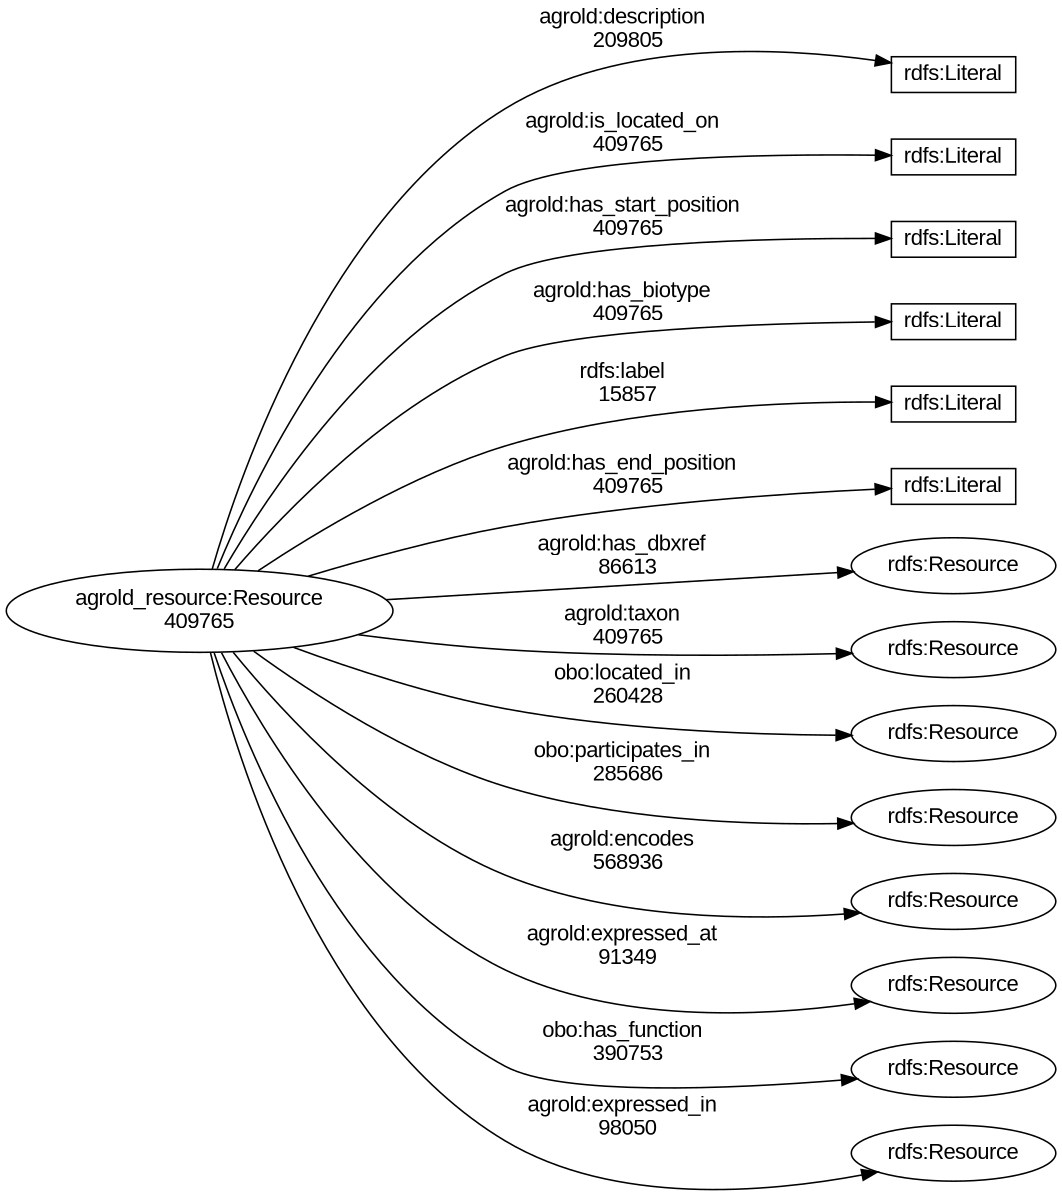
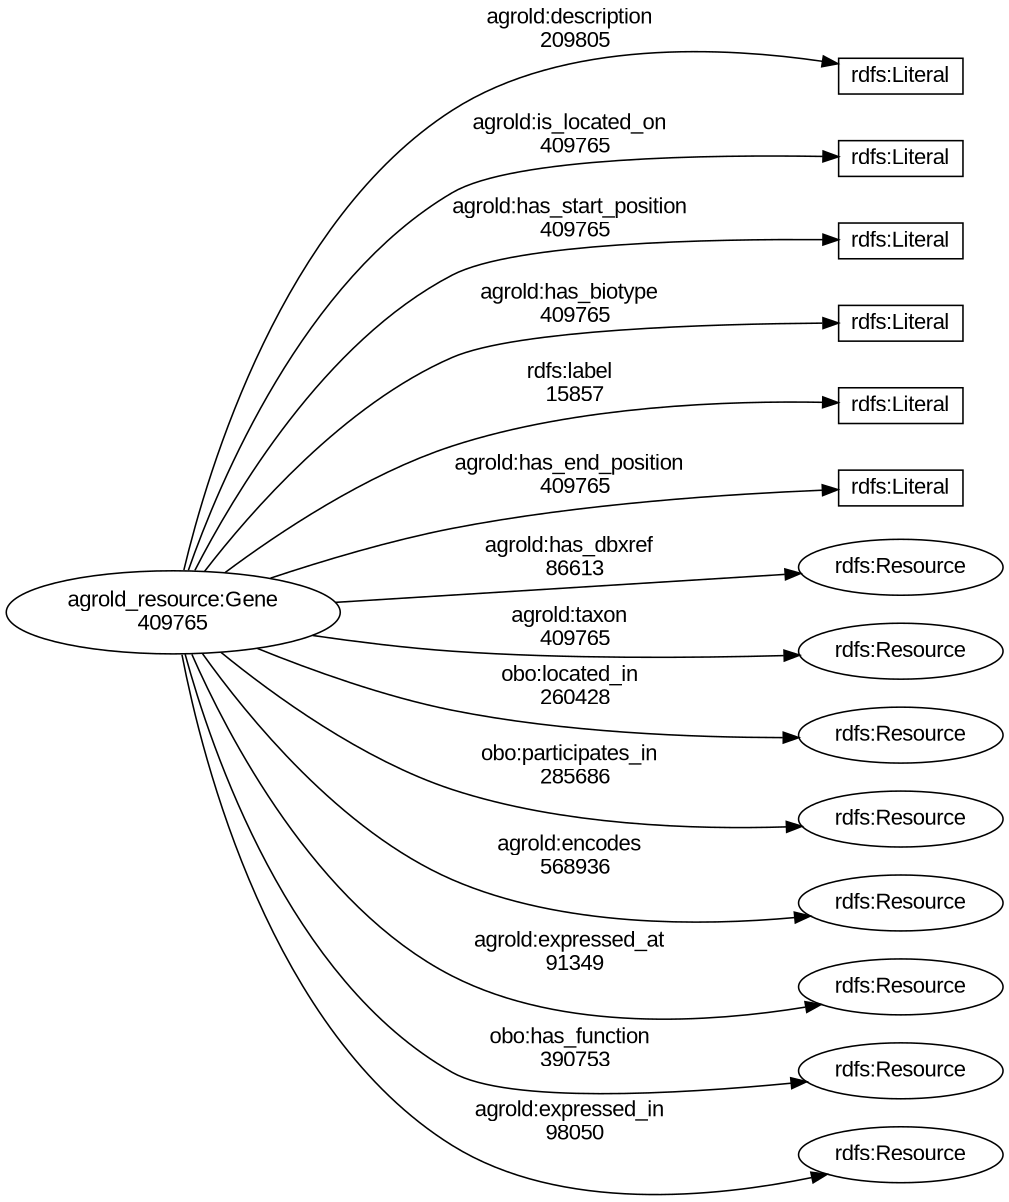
node "agrold_resource:Resource 409765": label "agrold_resource:Resource 409765" -> "agrold_resource:Gene 409765"
